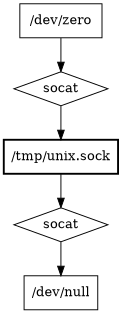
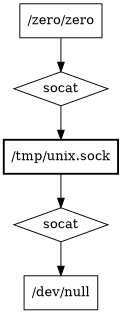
node "/dev/zero": label "/dev/zero" -> "/zero/zero"
